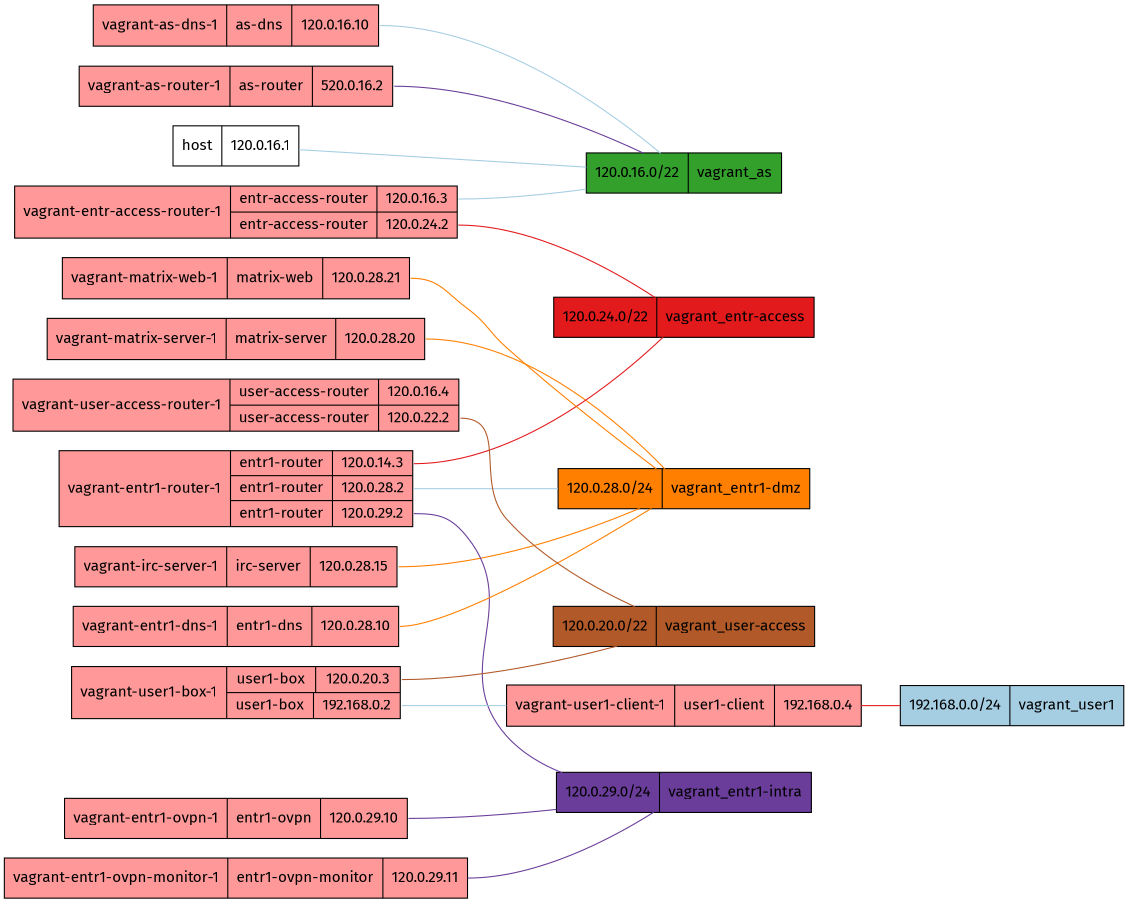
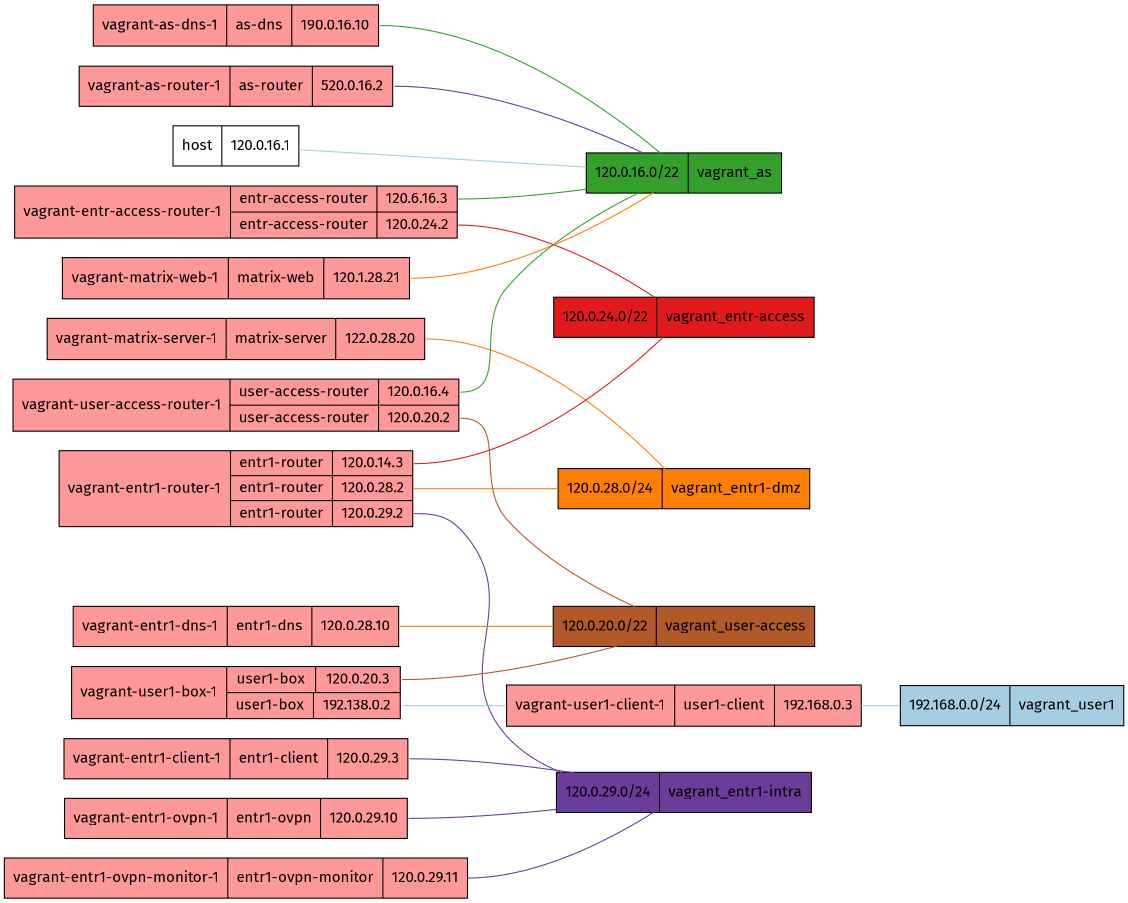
node "vagrant-as-dns-1": text "120.0.16.10" -> "190.0.16.10"
edge "vagrant-as-dns-1" -- "120.0.16.0/22": color #a6cee3 -> #33a02c
edge "120.0.16.0/22" -- "vagrant-entr-access-router-1": color #a6cee3 -> #33a02c
node "vagrant-entr-access-router-1": text "120.0.16.3" -> "120.6.16.3"
edge "120.0.16.0/22" -- "vagrant-user-access-router-1": added
node "vagrant-matrix-web-1": text "120.0.28.21" -> "120.1.28.21"
node "vagrant-matrix-server-1": text "120.0.28.20" -> "122.0.28.20"
edge "vagrant-matrix-web-1" -- "120.0.28.0/24": now "vagrant-matrix-web-1" -- "120.0.16.0/22"
node "vagrant-user-access-router-1": text "120.0.22.2" -> "120.0.20.2"
edge "vagrant-entr1-router-1" -- "120.0.28.0/24": color #a6cee3 -> #ff7f00
node "vagrant-irc-server-1": removed
edge "120.0.28.0/24" -- "vagrant-entr1-dns-1": now "120.0.20.0/22" -- "vagrant-entr1-dns-1"
node "vagrant-user1-box-1": text "192.168.0.2" -> "192.138.0.2"
node "vagrant-user1-client-1": text "192.168.0.4" -> "192.168.0.3"
edge "vagrant-user1-client-1" -- "192.168.0.0/24": color #e31a1c -> #a6cee3
node "vagrant-entr1-client-1": added
